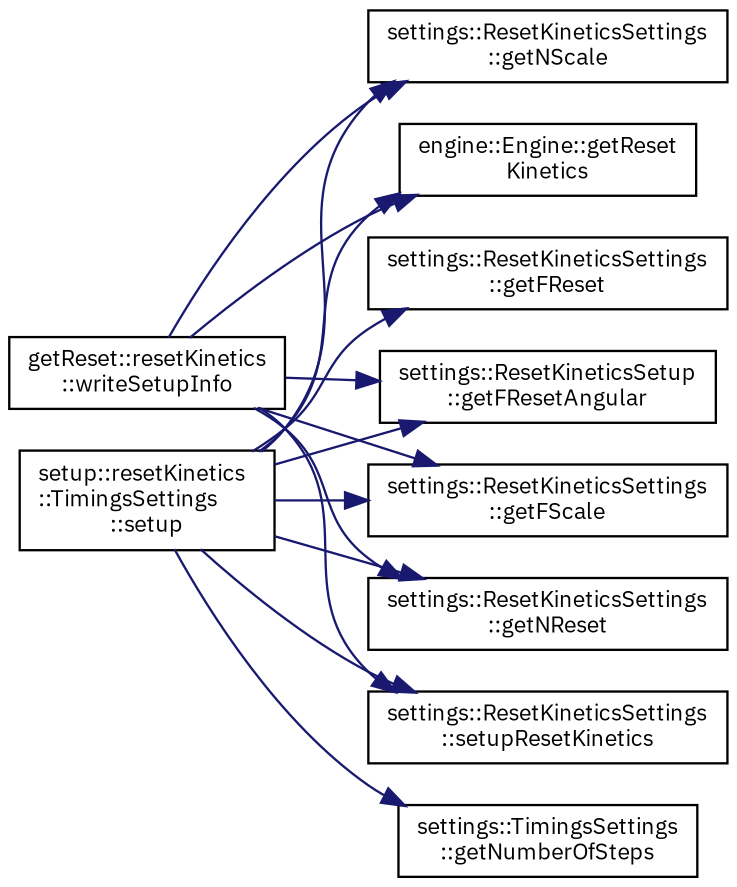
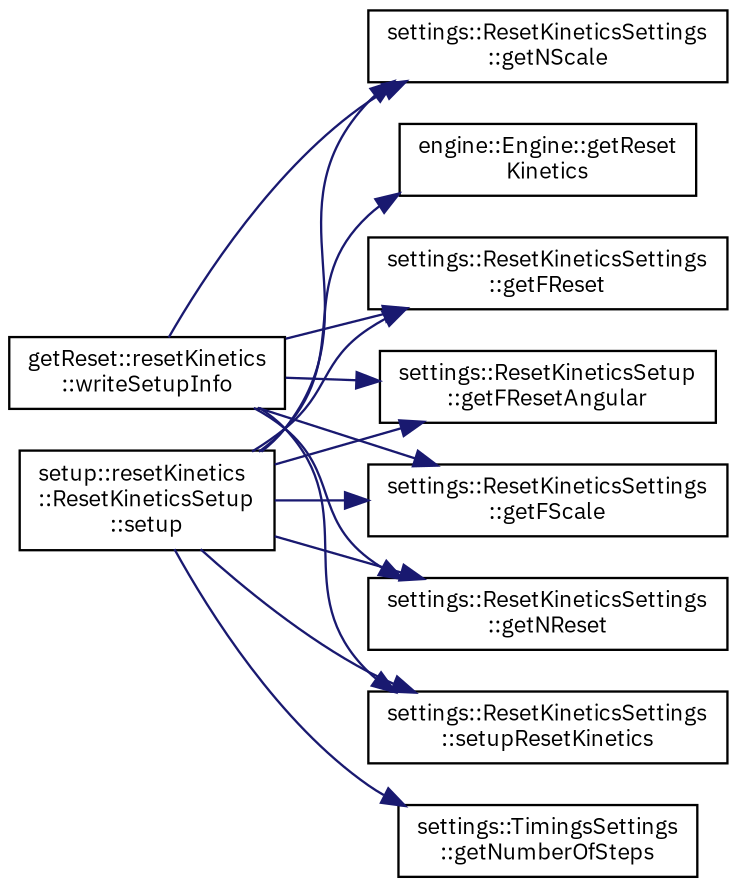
edge "getReset::resetKinetics ::writeSetupInfo" -> "engine::Engine::getReset Kinetics": now "getReset::resetKinetics ::writeSetupInfo" -> "settings::ResetKineticsSettings ::getFReset"
node "setup::resetKinetics ::TimingsSettings ::setup": label "setup::resetKinetics ::TimingsSettings ::setup" -> "setup::resetKinetics ::ResetKineticsSetup ::setup"
